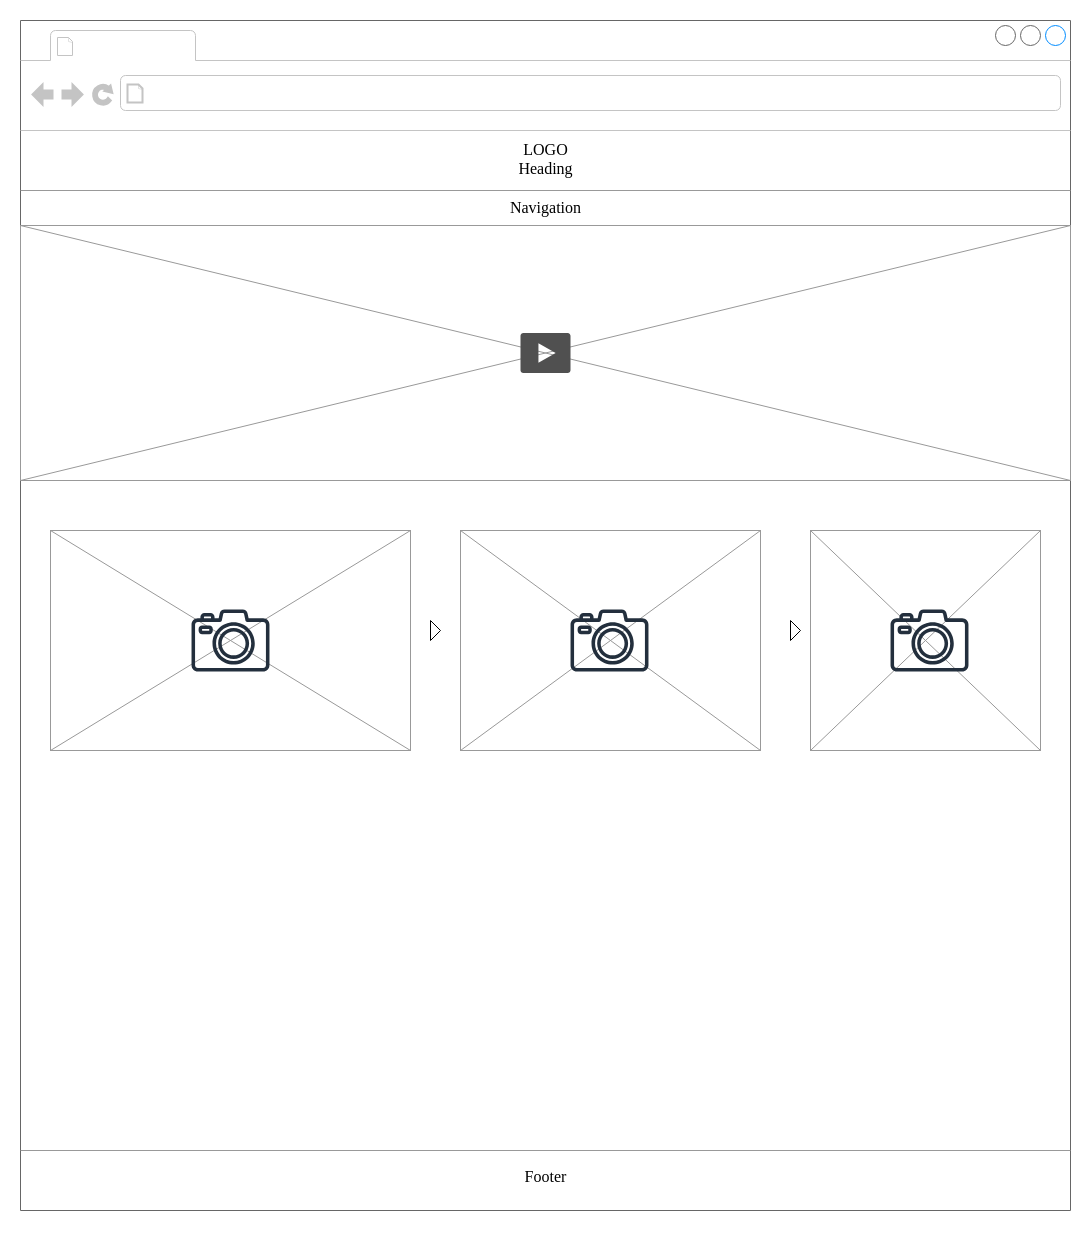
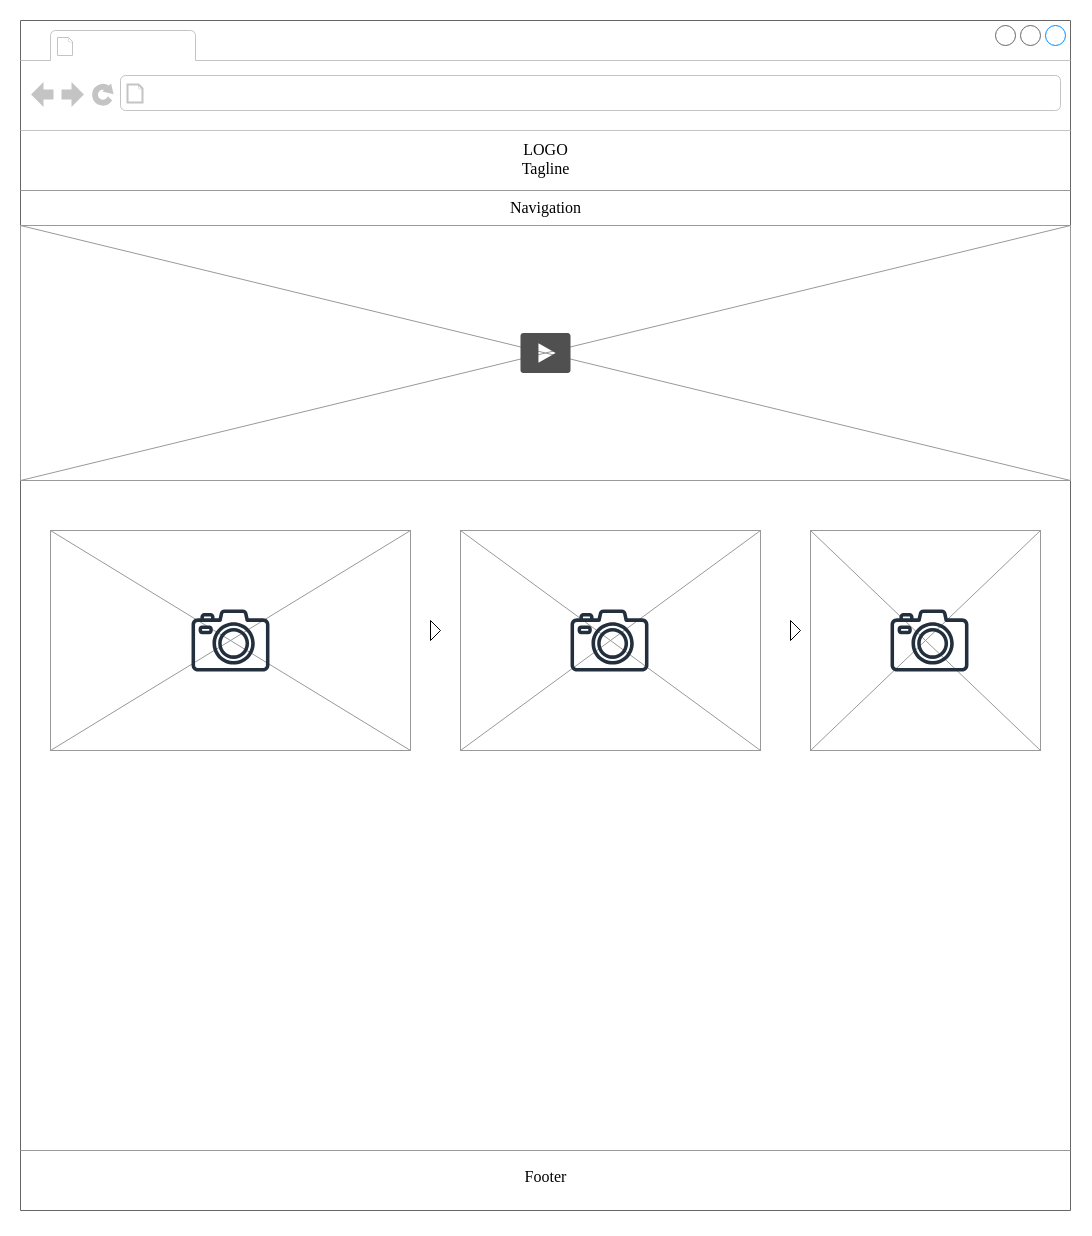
node "LOGO Heading": label "LOGO Heading" -> "LOGO Tagline"
